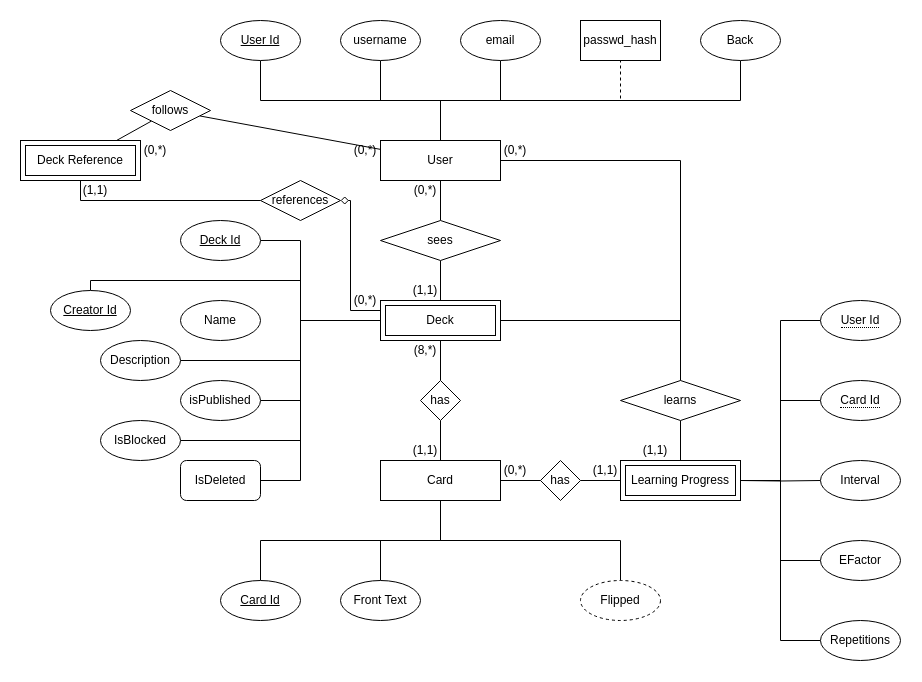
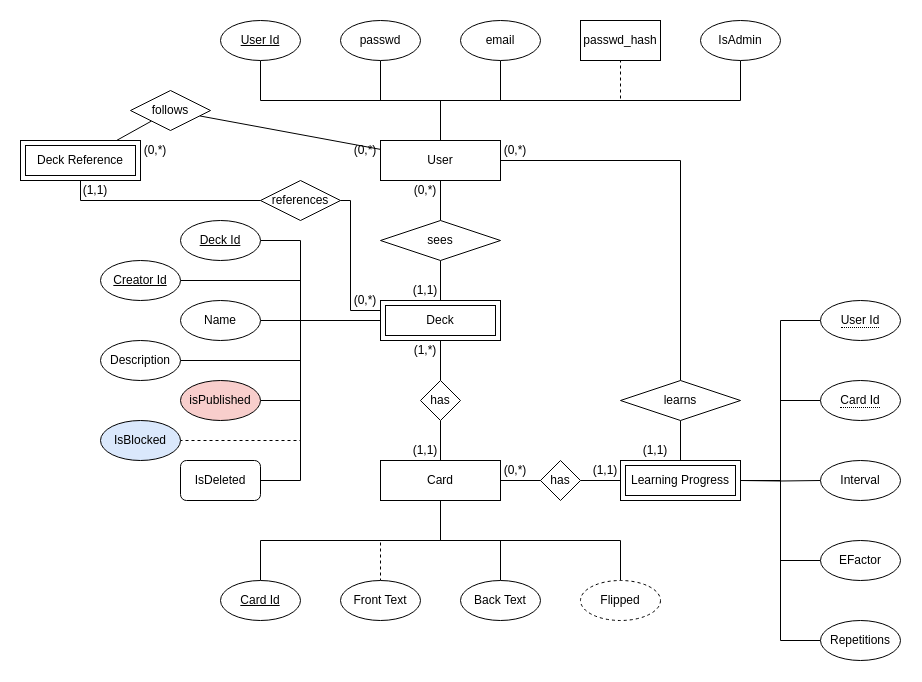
node "username": label "username" -> "passwd"
node "Back": label "Back" -> "IsAdmin"
edge "Deck" -> "references": arrowhead diamond -> none
node "Creator Id": moved (91, 311) -> (141, 281)
edge "Deck" -- "learns": now "Deck" -- "Name"
node "(8,*)": label "(8,*)" -> "(1,*)"
node "isPublished": fillcolor #ffffff -> #f8cecc
node "IsBlocked": fillcolor #ffffff -> #dae8fc
edge "Deck" -- "IsBlocked": style solid -> dashed
edge "Card" -- "Front Text": style solid -> dashed
edge "Card" -- "Back Text": added
node "Back Text": added
